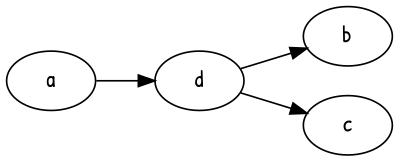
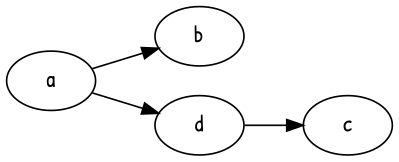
edge "d" -> "b": now "a" -> "b"
